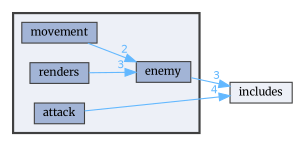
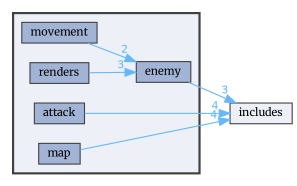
node "map": added
